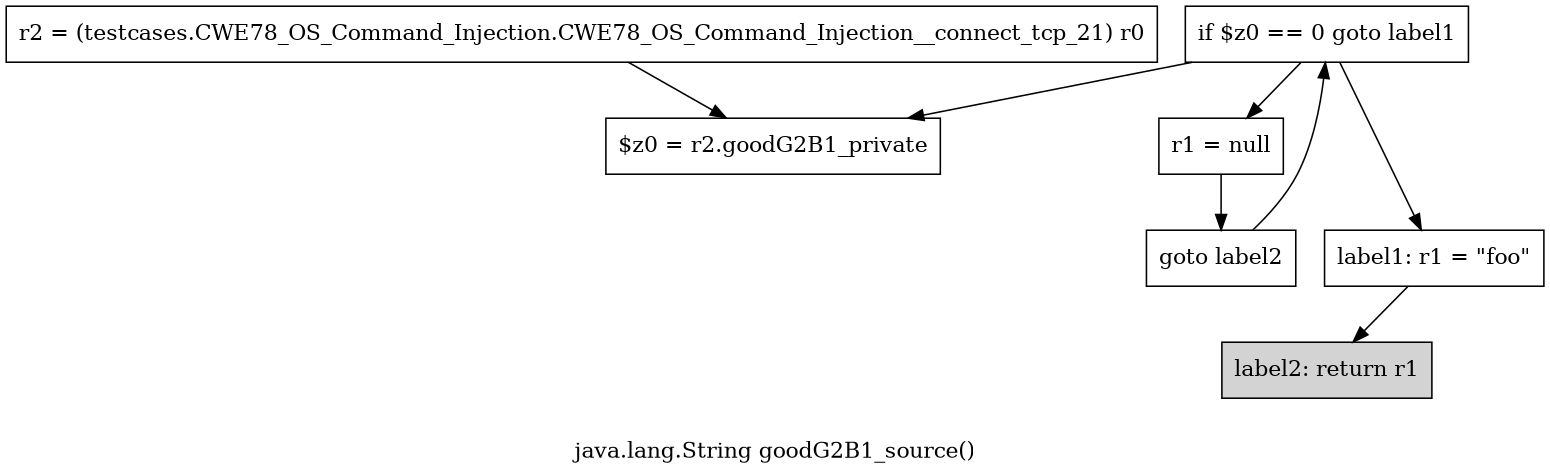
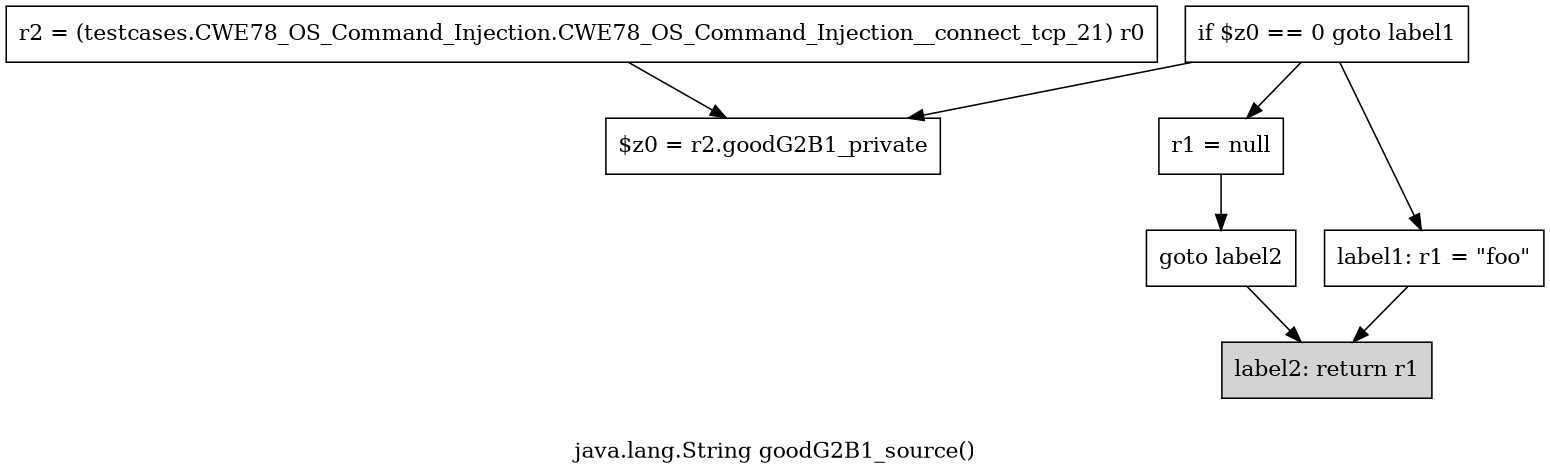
edge "goto label2" -> "if $z0 == 0 goto label1": now "goto label2" -> "label2: return r1"
